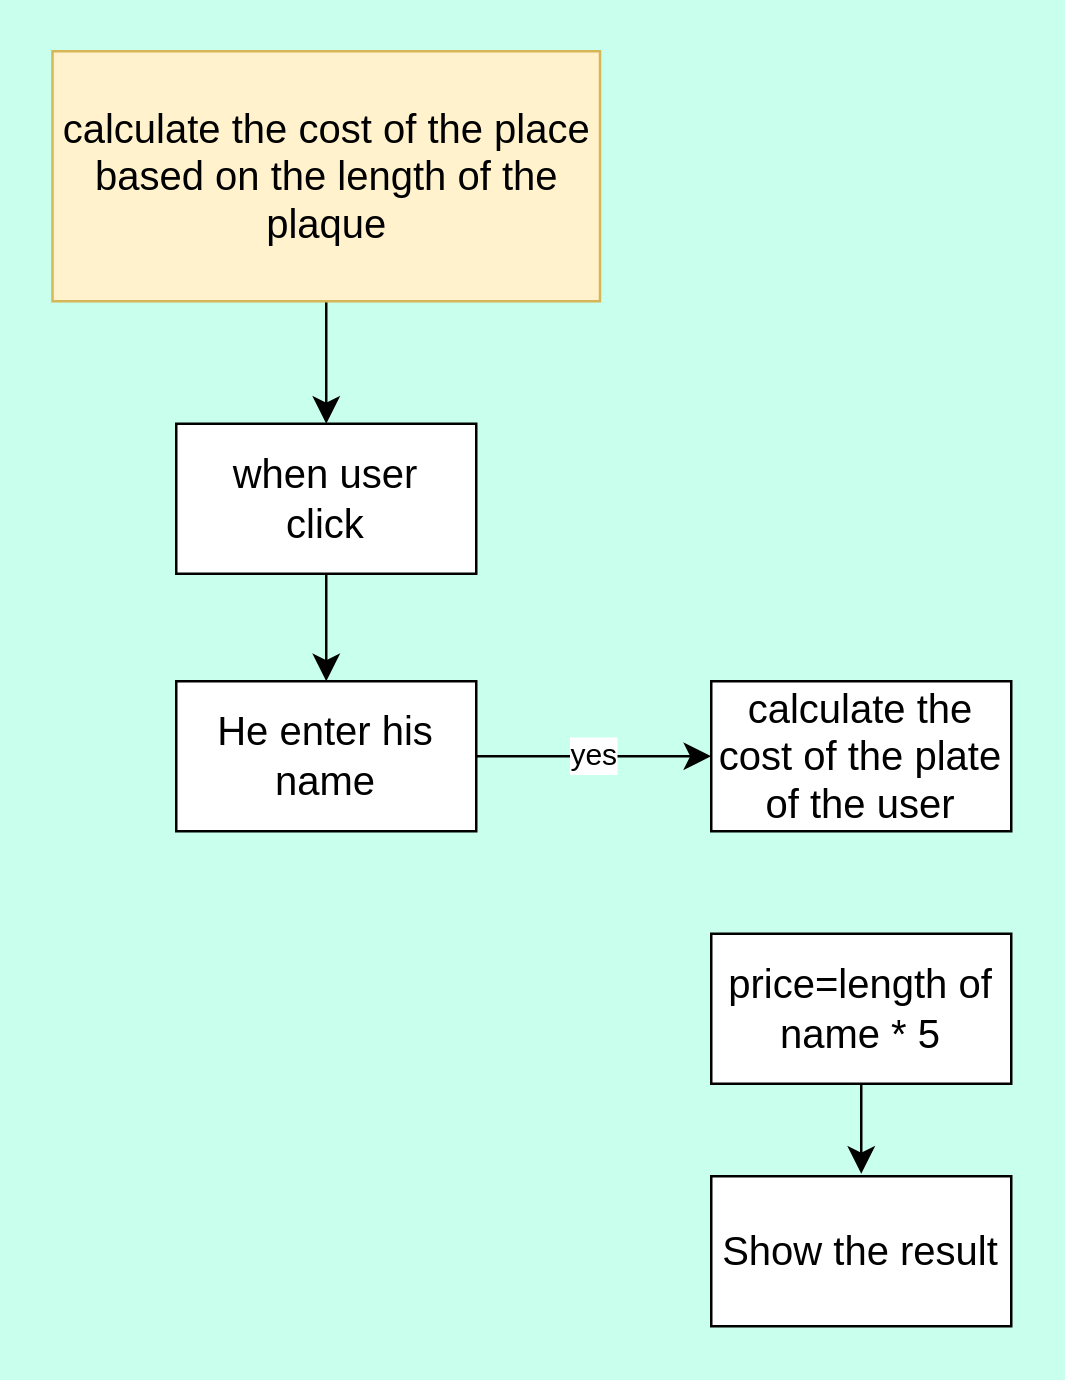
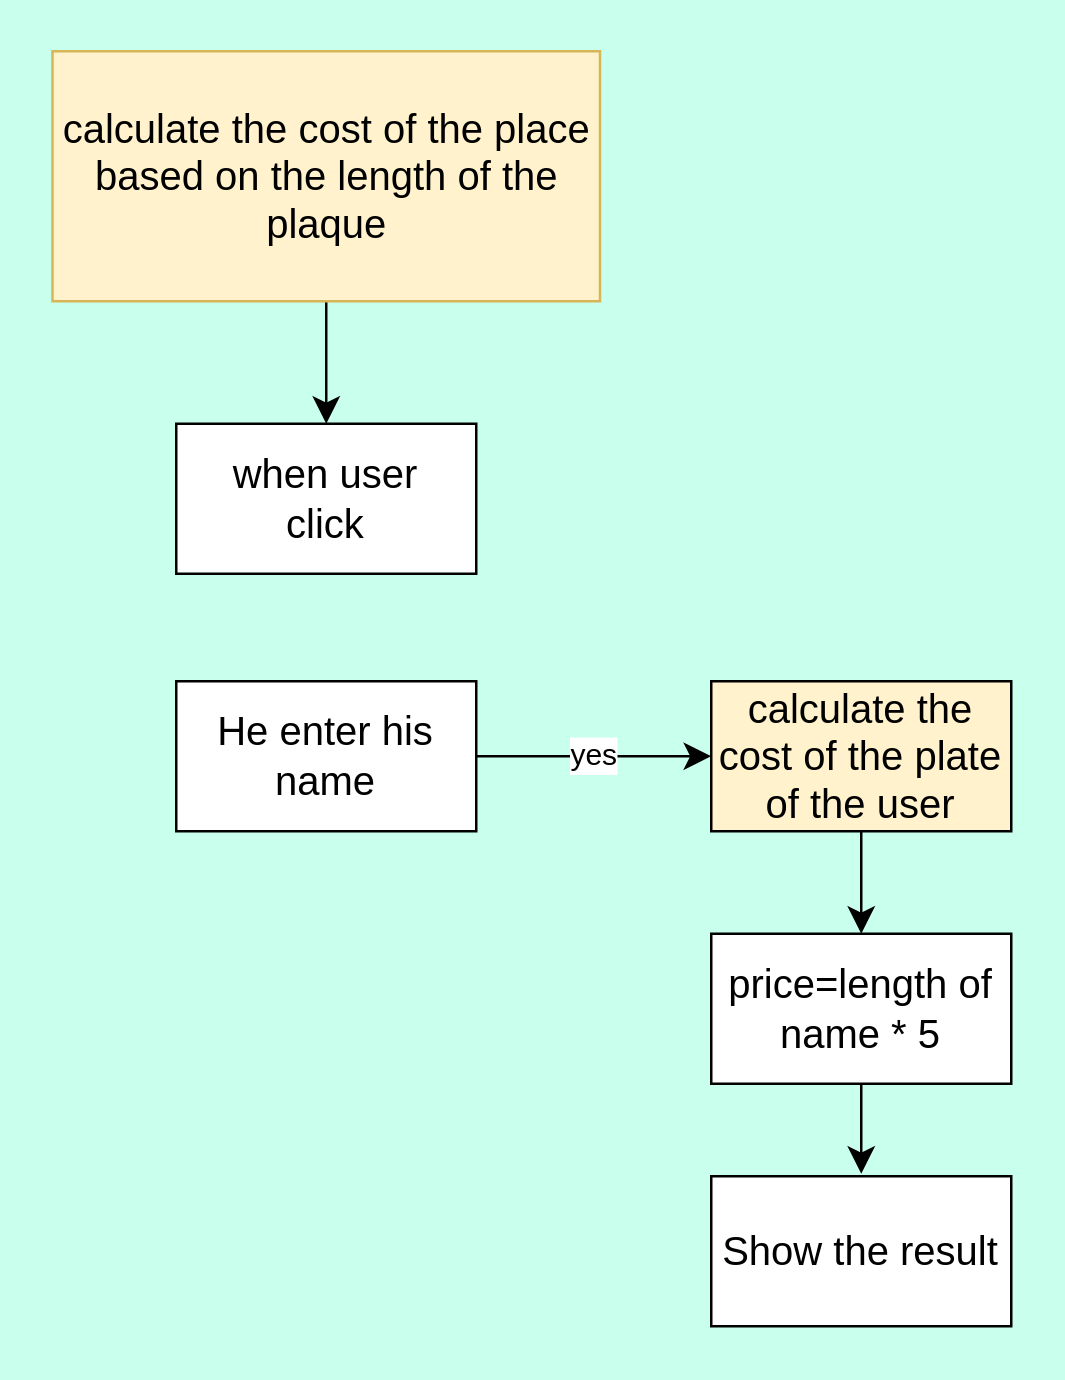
edge "when user click" -> "He enter his name": removed
node "calculate the cost of the plate of the user": fillcolor #ffffff -> #fff2cc
edge "calculate the cost of the plate of the user" -> "price=length of name * 5": added
